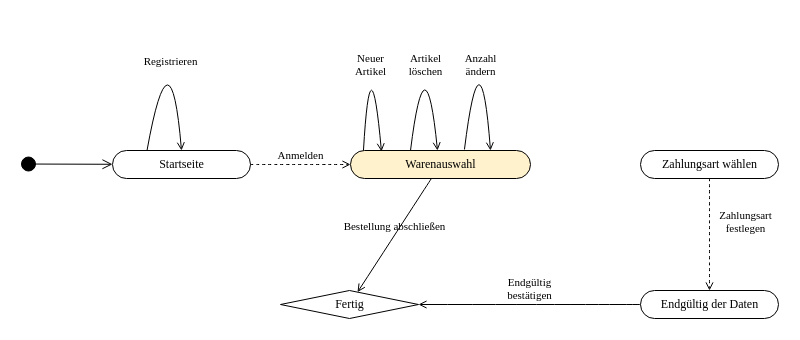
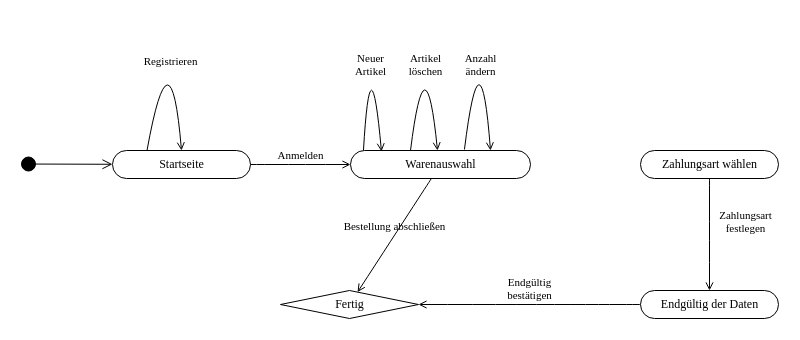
edge "Startseite" -> "Warenauswahl": style dashed -> solid
node "Warenauswahl": fillcolor #fff2cc -> #ffffff
edge "Zahlungsart wählen" -> "Endgültig der Daten": style dashed -> solid
